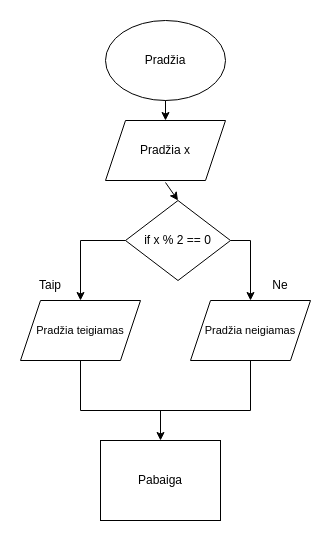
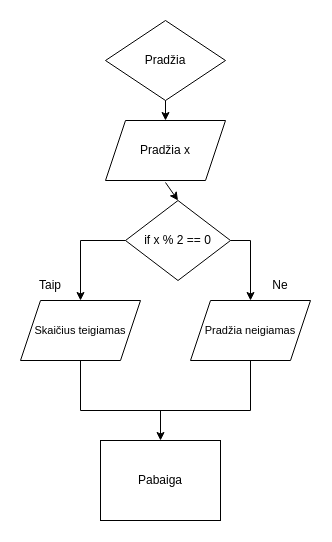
node "Pradžia": shape ellipse -> diamond
node "Pradžia teigiamas": label "Pradžia teigiamas" -> "Skaičius teigiamas"
